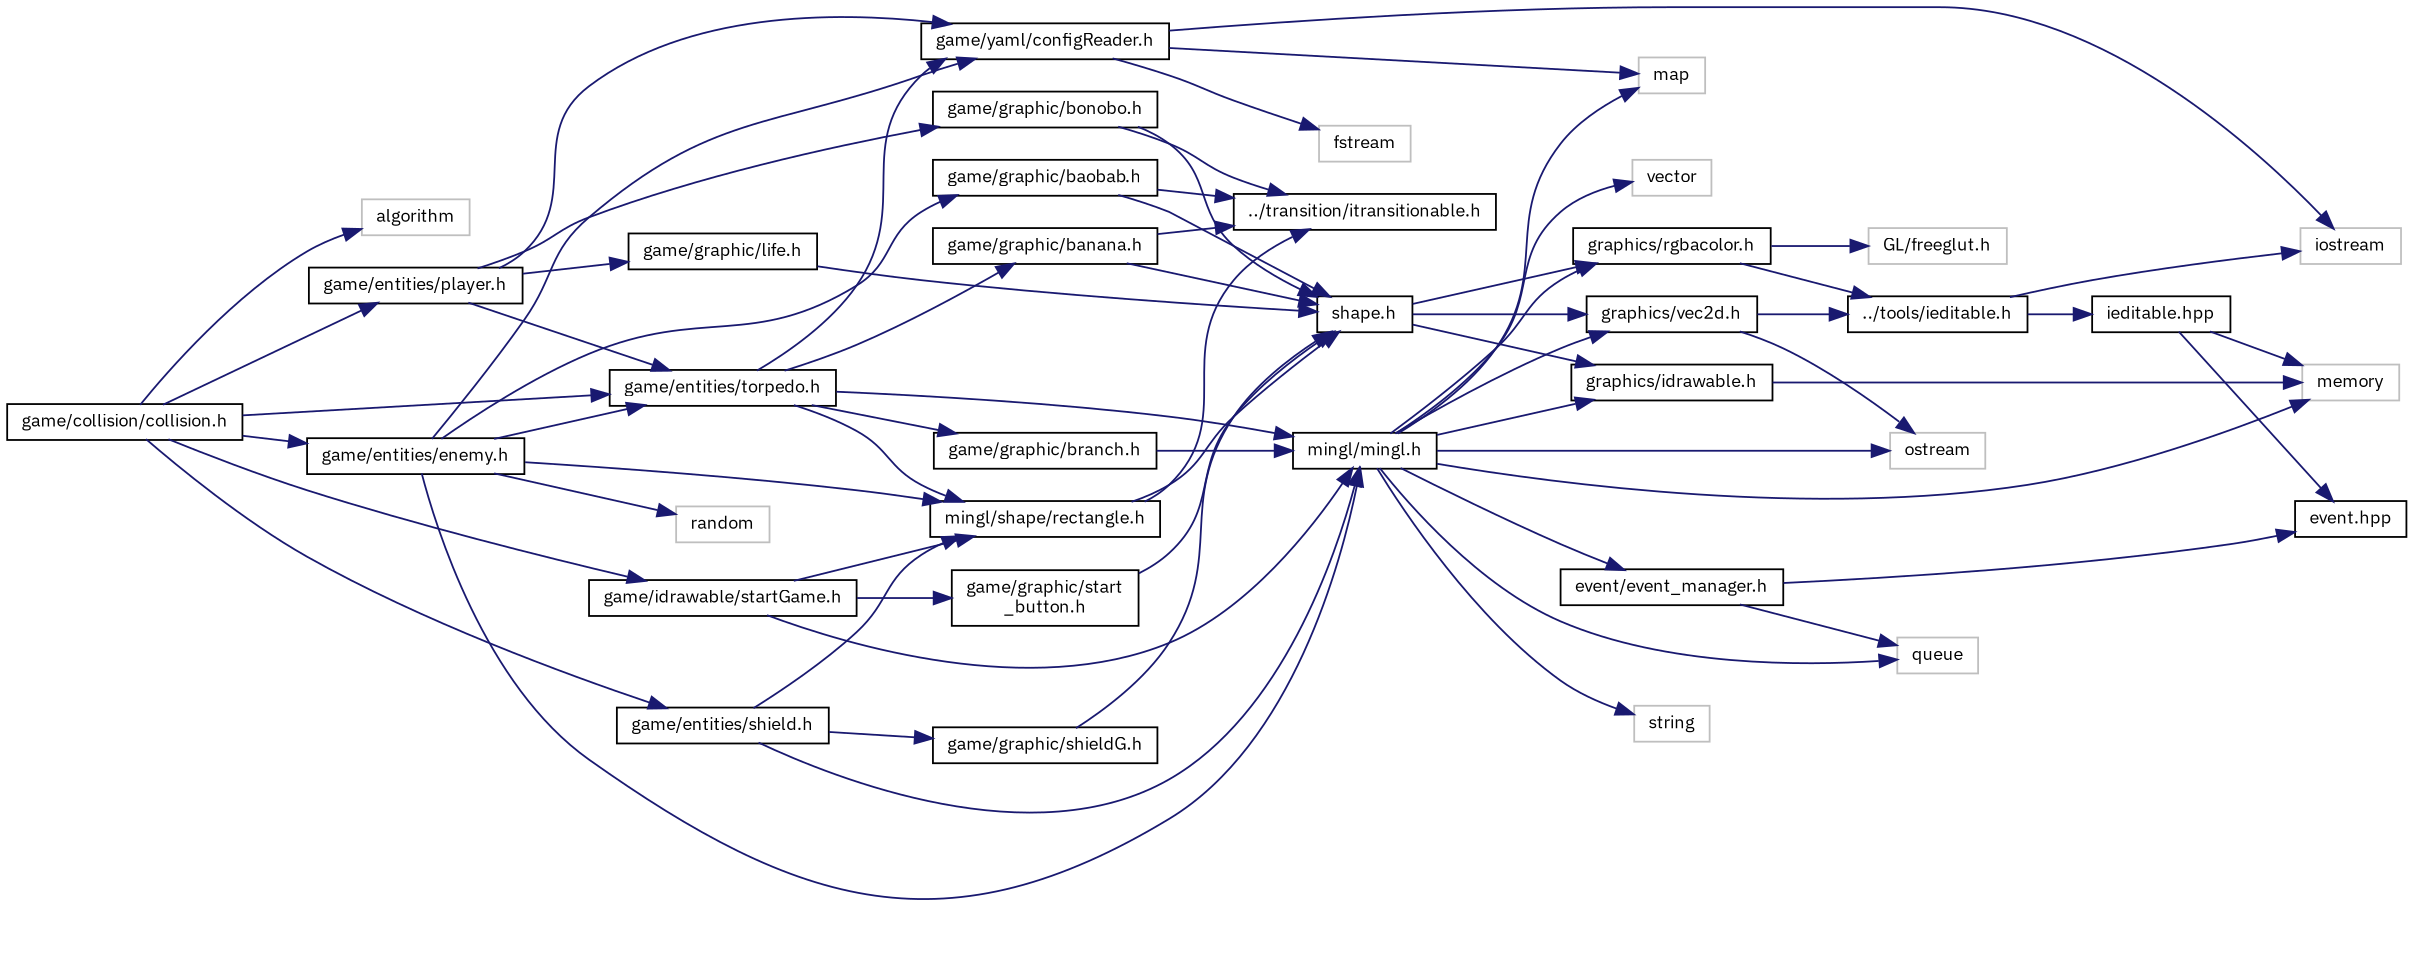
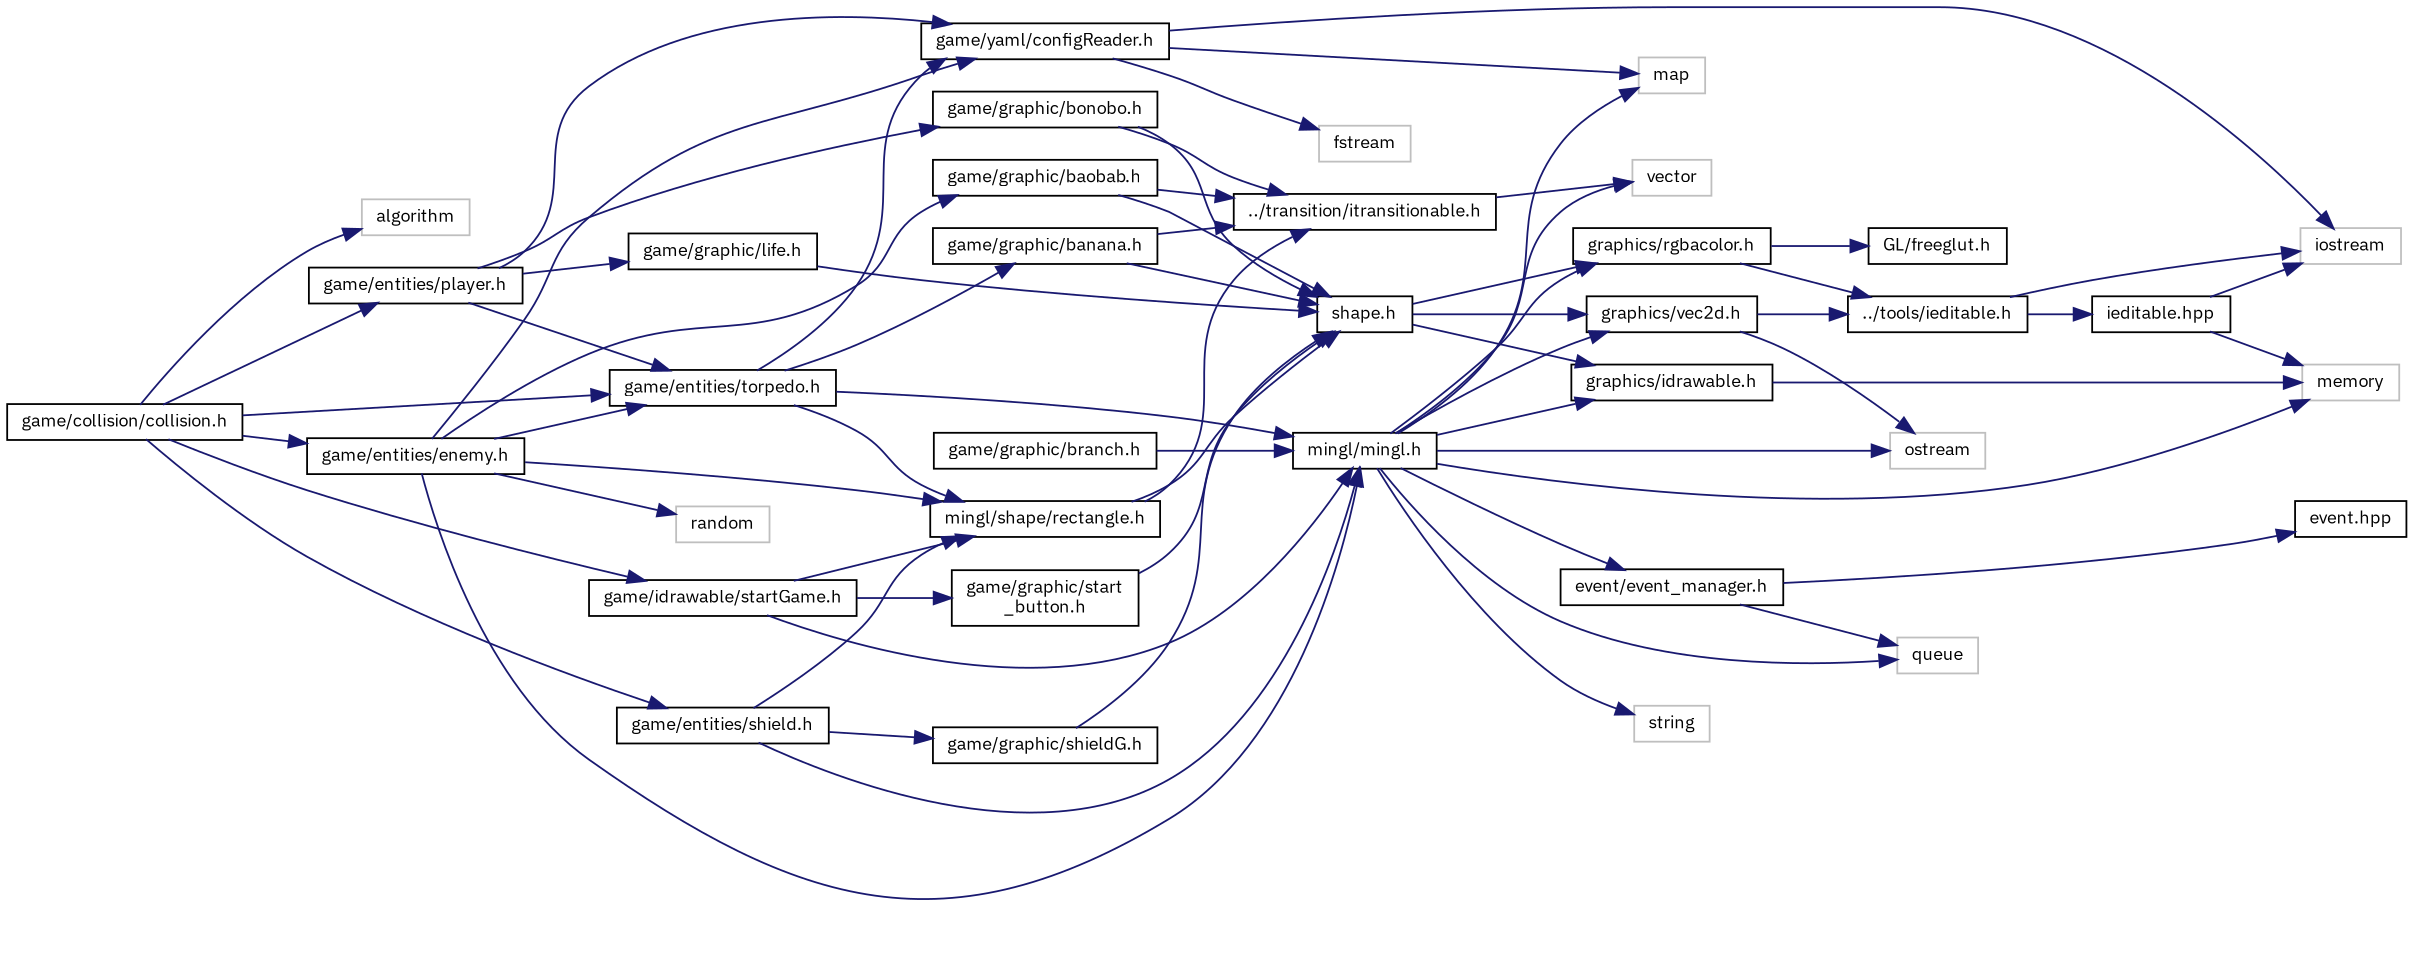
edge "../transition/itransitionable.h" -> "vector": added
node "GL/freeglut.h": color grey75 -> black
edge "ieditable.hpp" -> "event.hpp": now "ieditable.hpp" -> "iostream"
edge "game/entities/torpedo.h" -> "game/graphic/branch.h": removed
